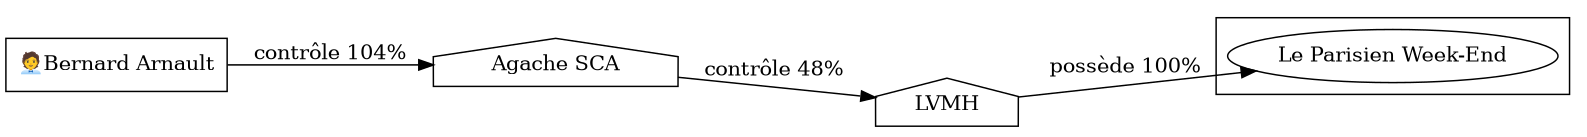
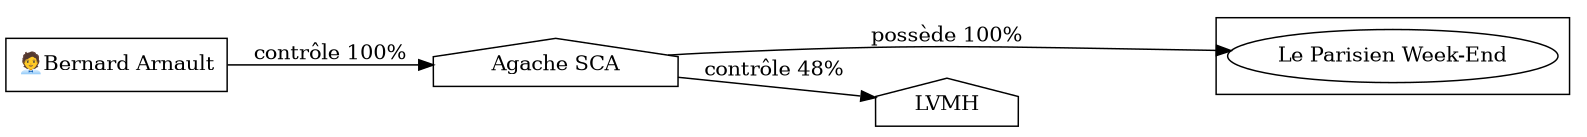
edge "🧑‍💼Bernard Arnault" -> "Agache SCA": label "contrôle 104%" -> "contrôle 100%"
edge "LVMH" -> "Le Parisien Week-End": now "Agache SCA" -> "Le Parisien Week-End"
